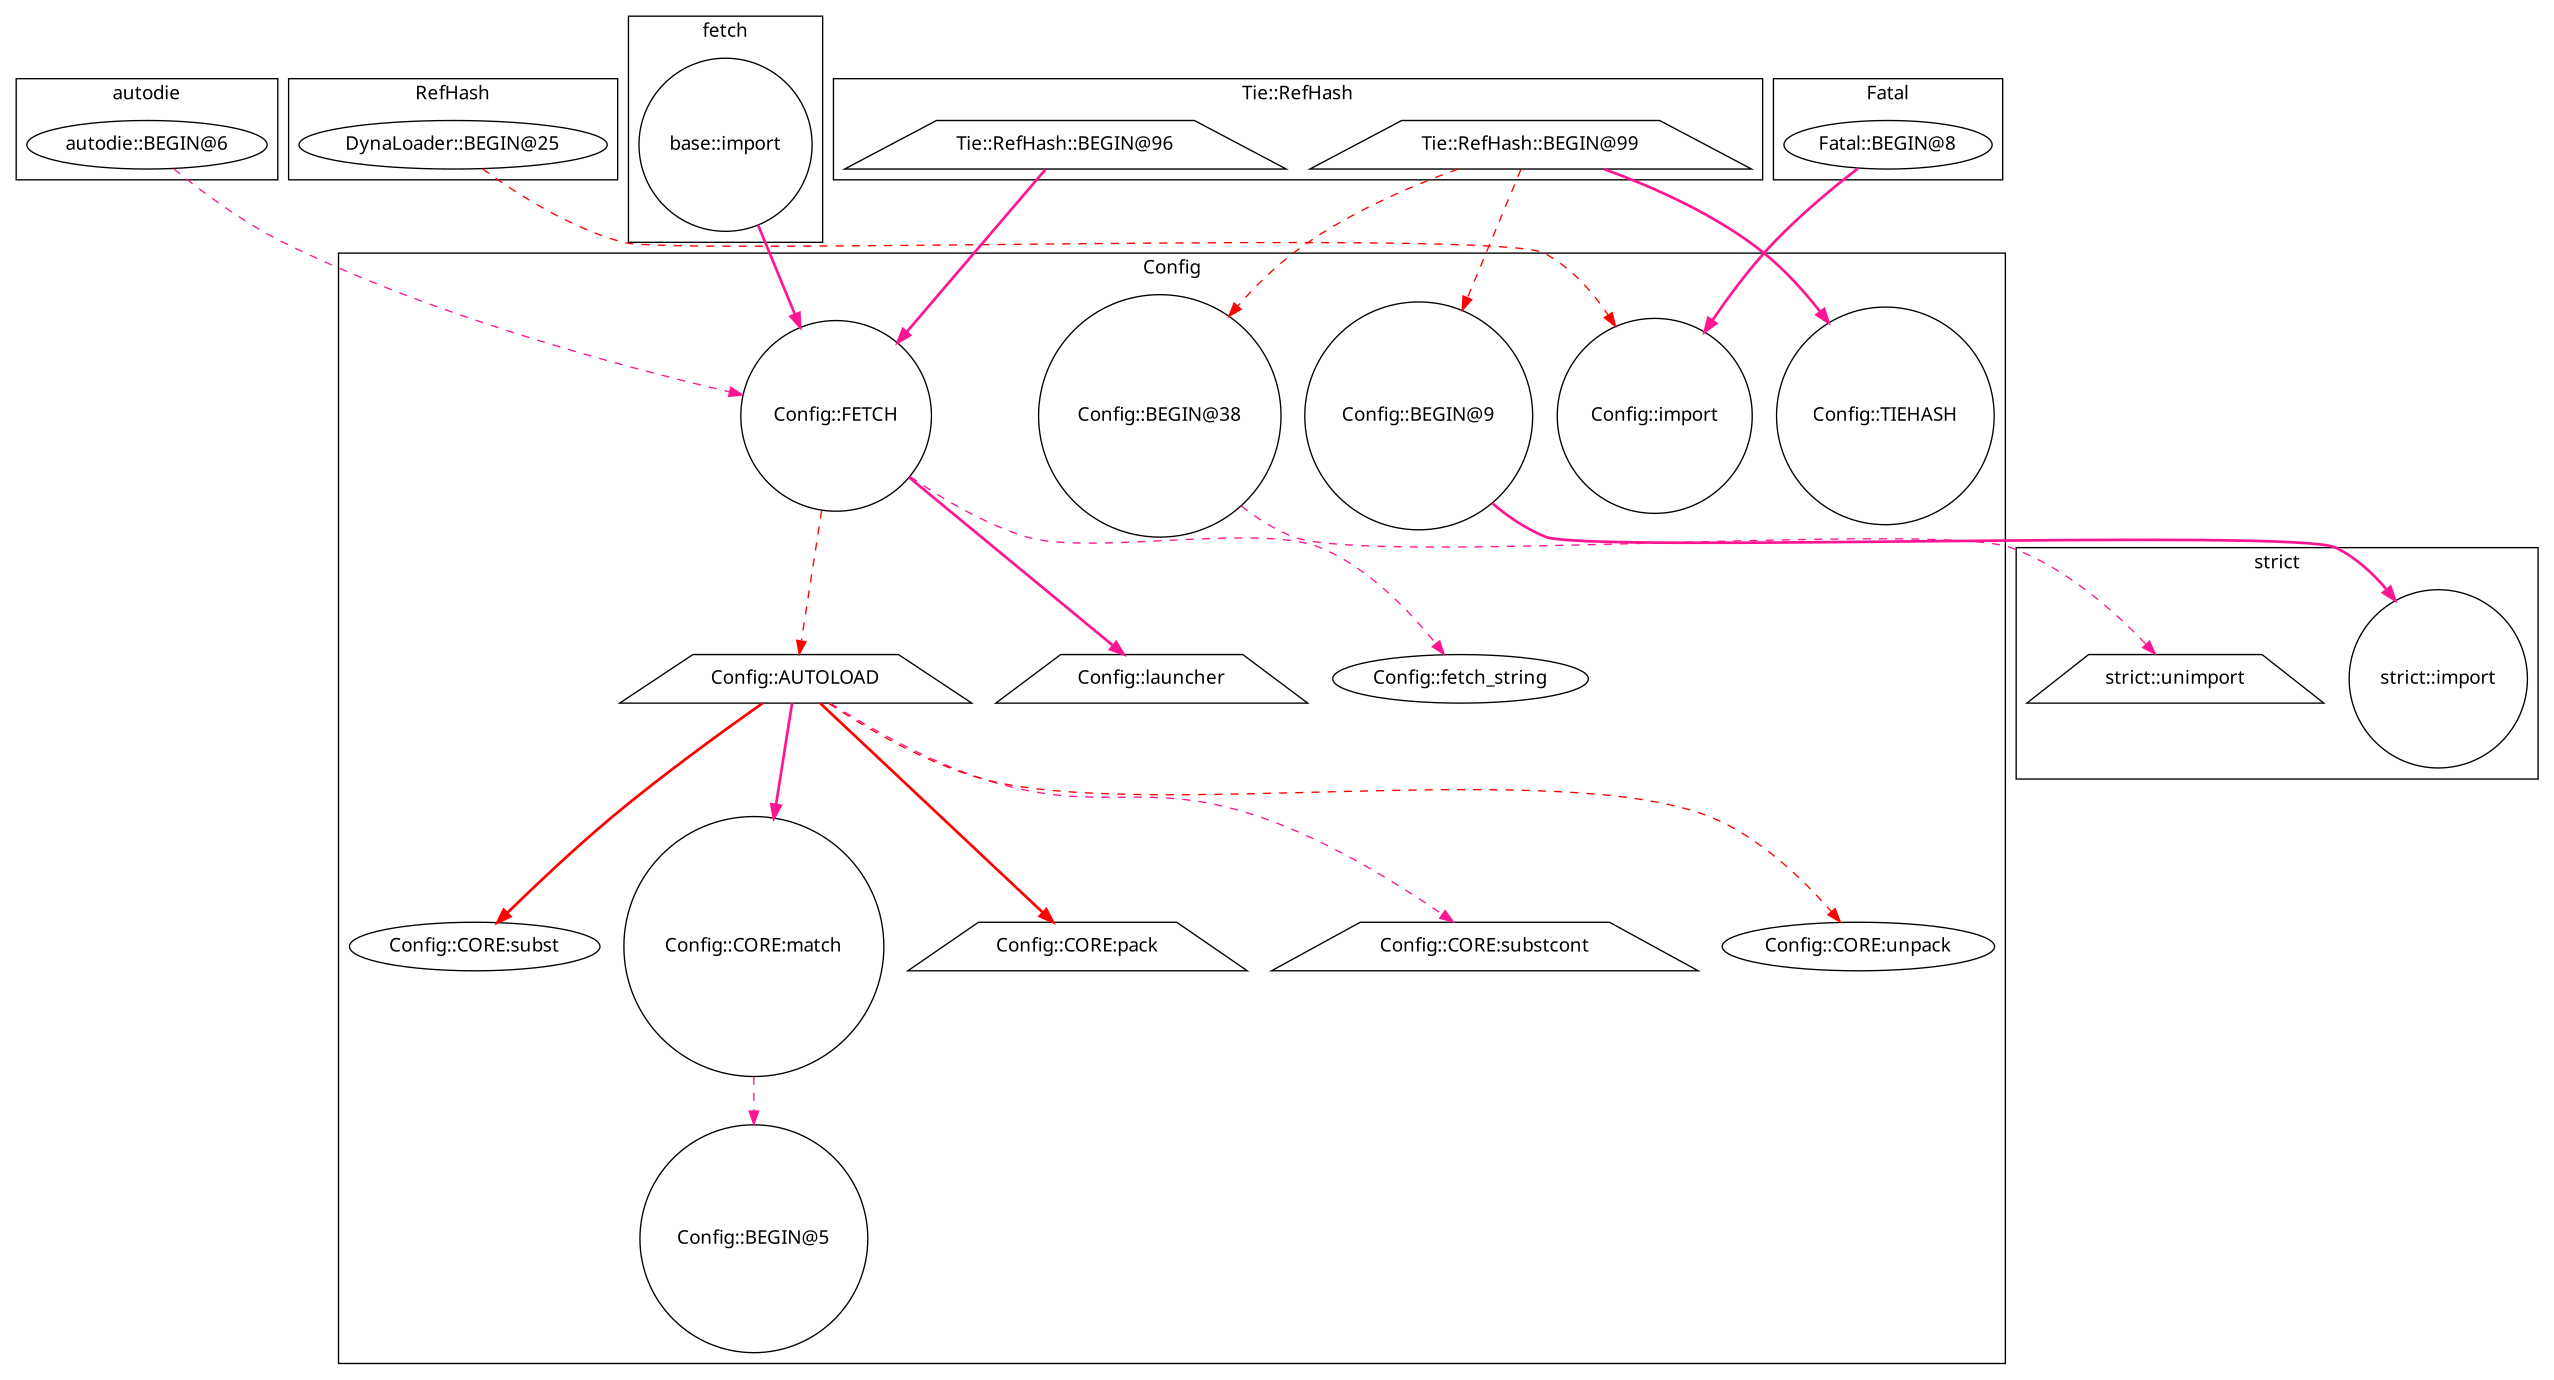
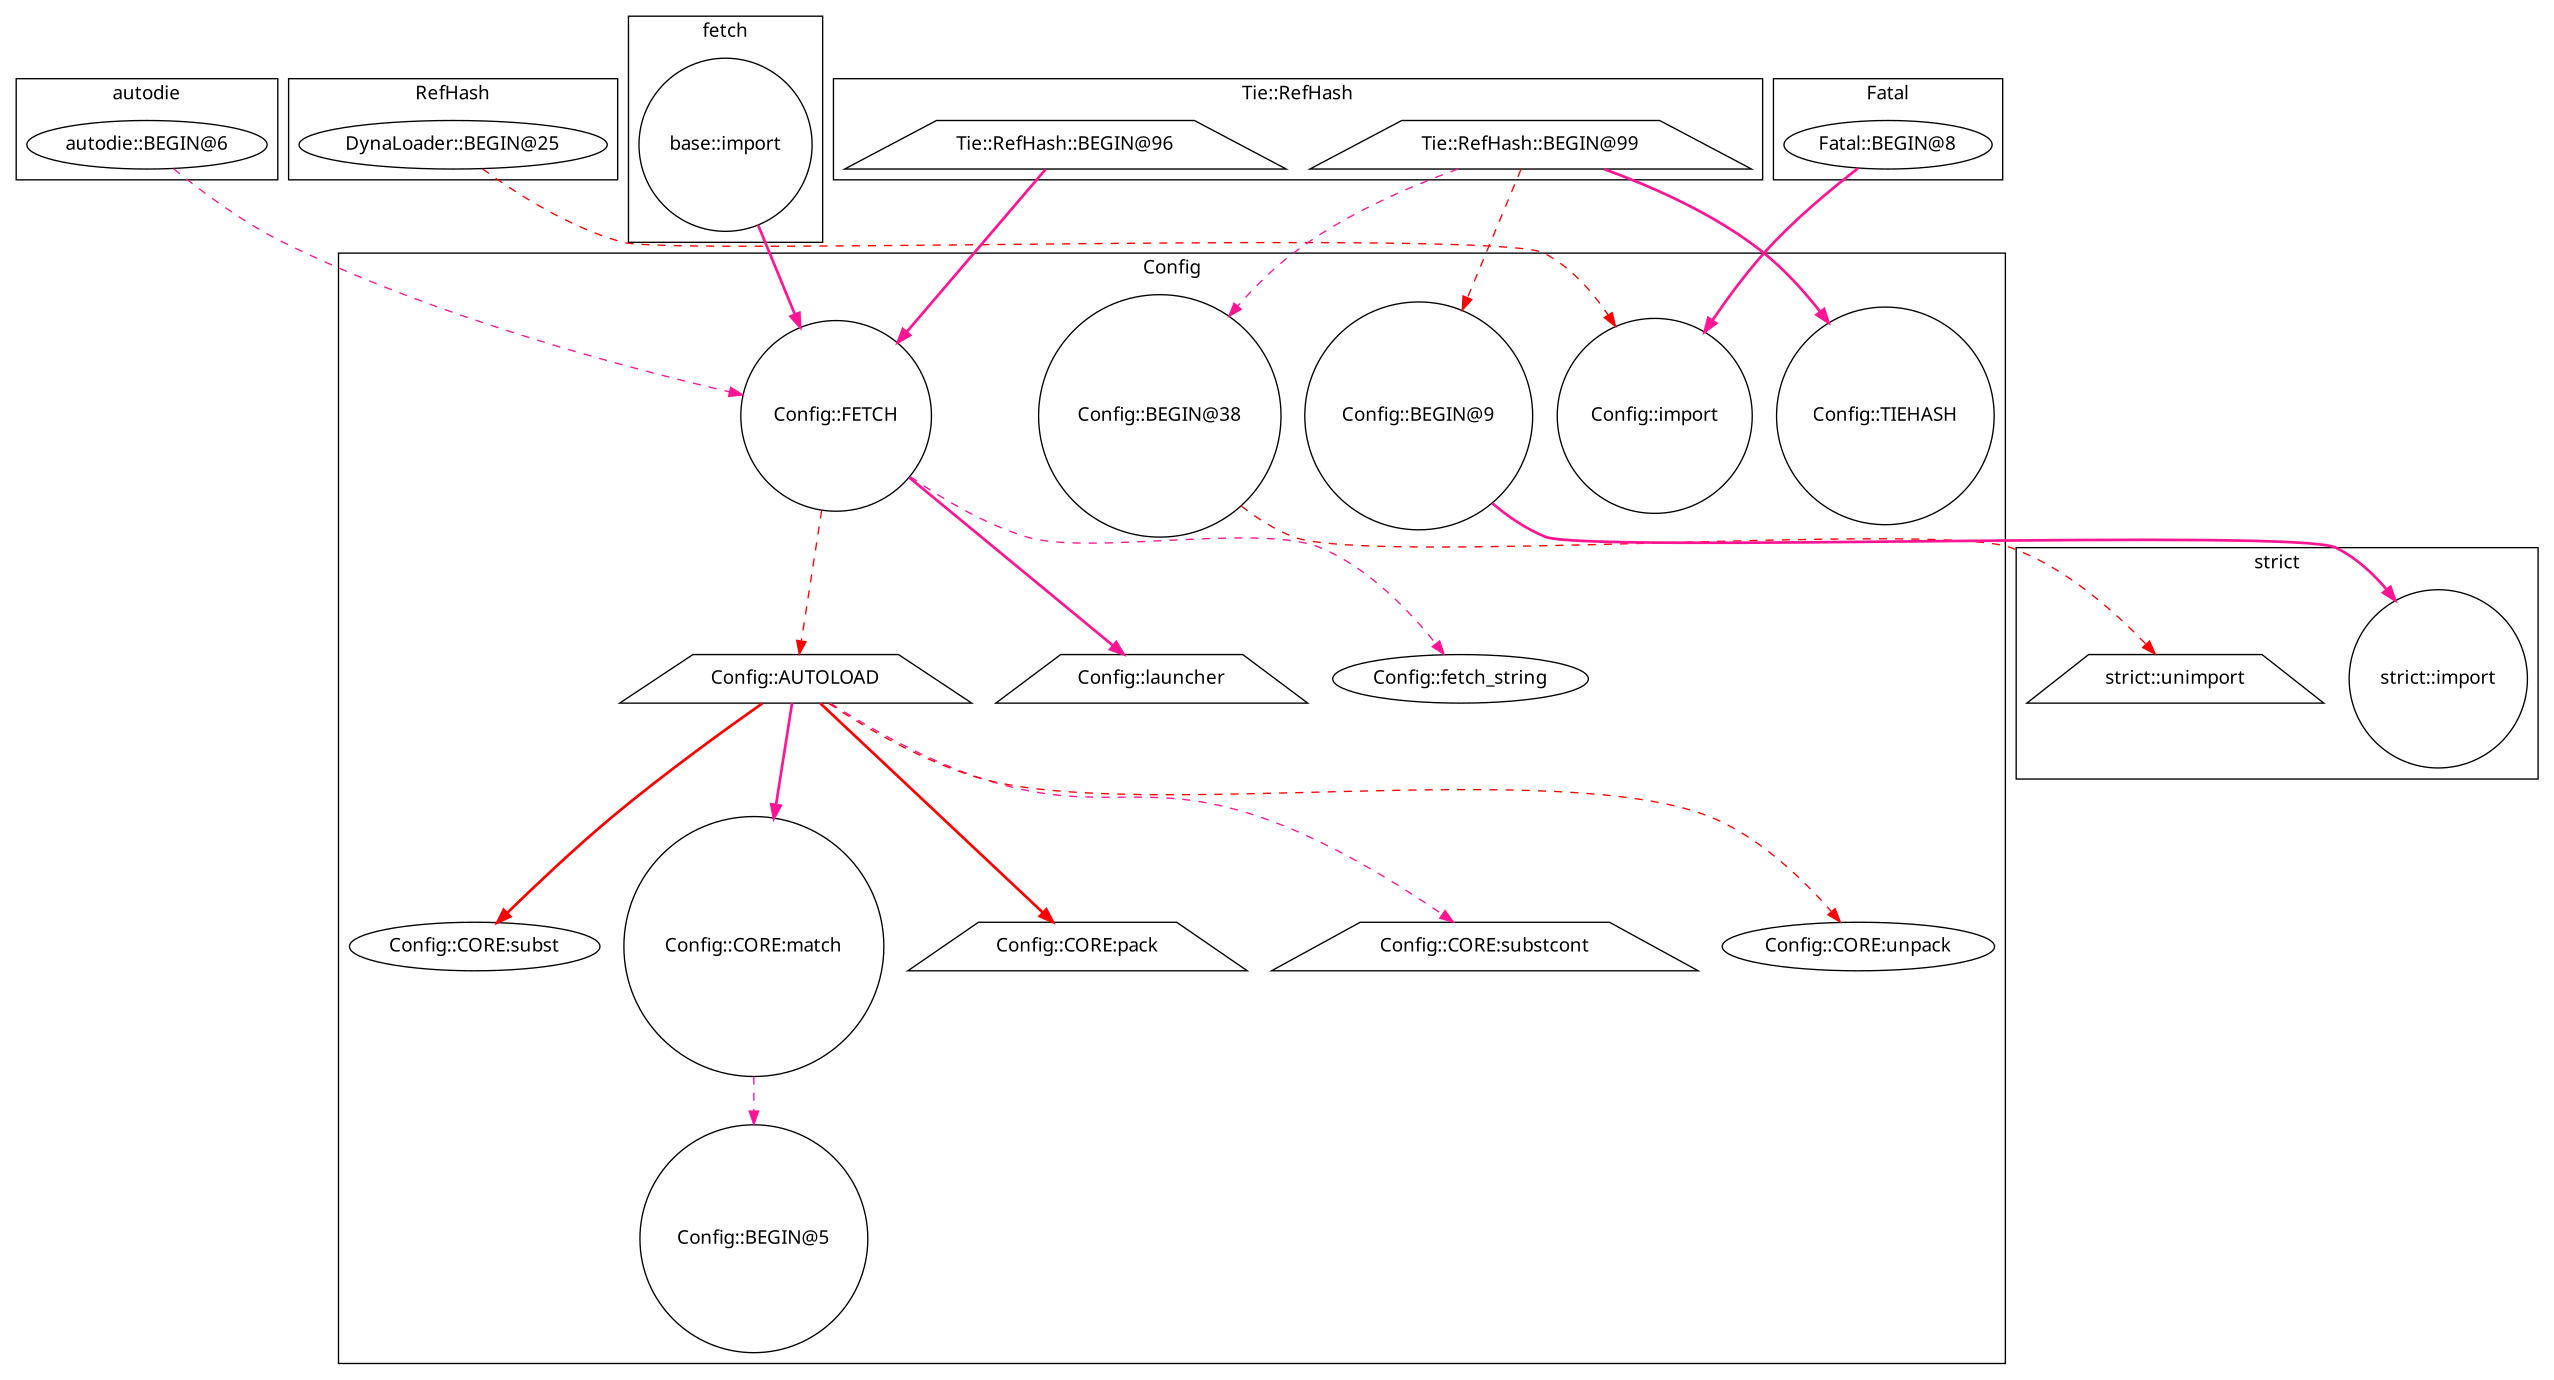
edge "Tie::RefHash::BEGIN@99" -> "Config::BEGIN@38": color red -> deeppink
edge "Config::BEGIN@38" -> "strict::unimport": color deeppink -> red
